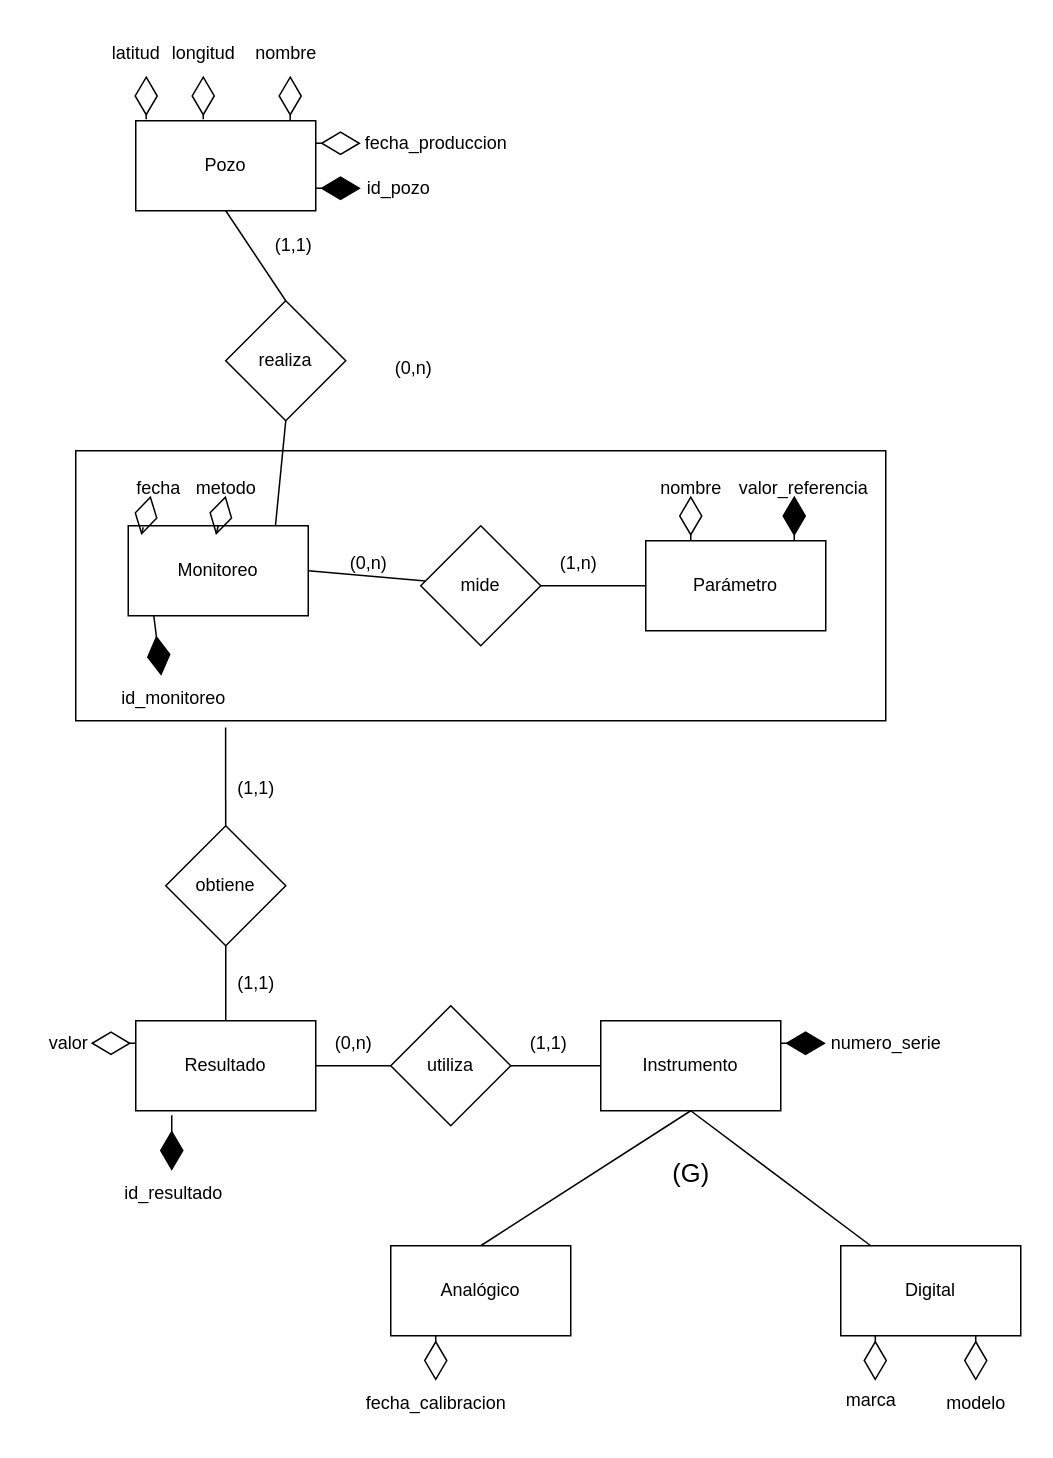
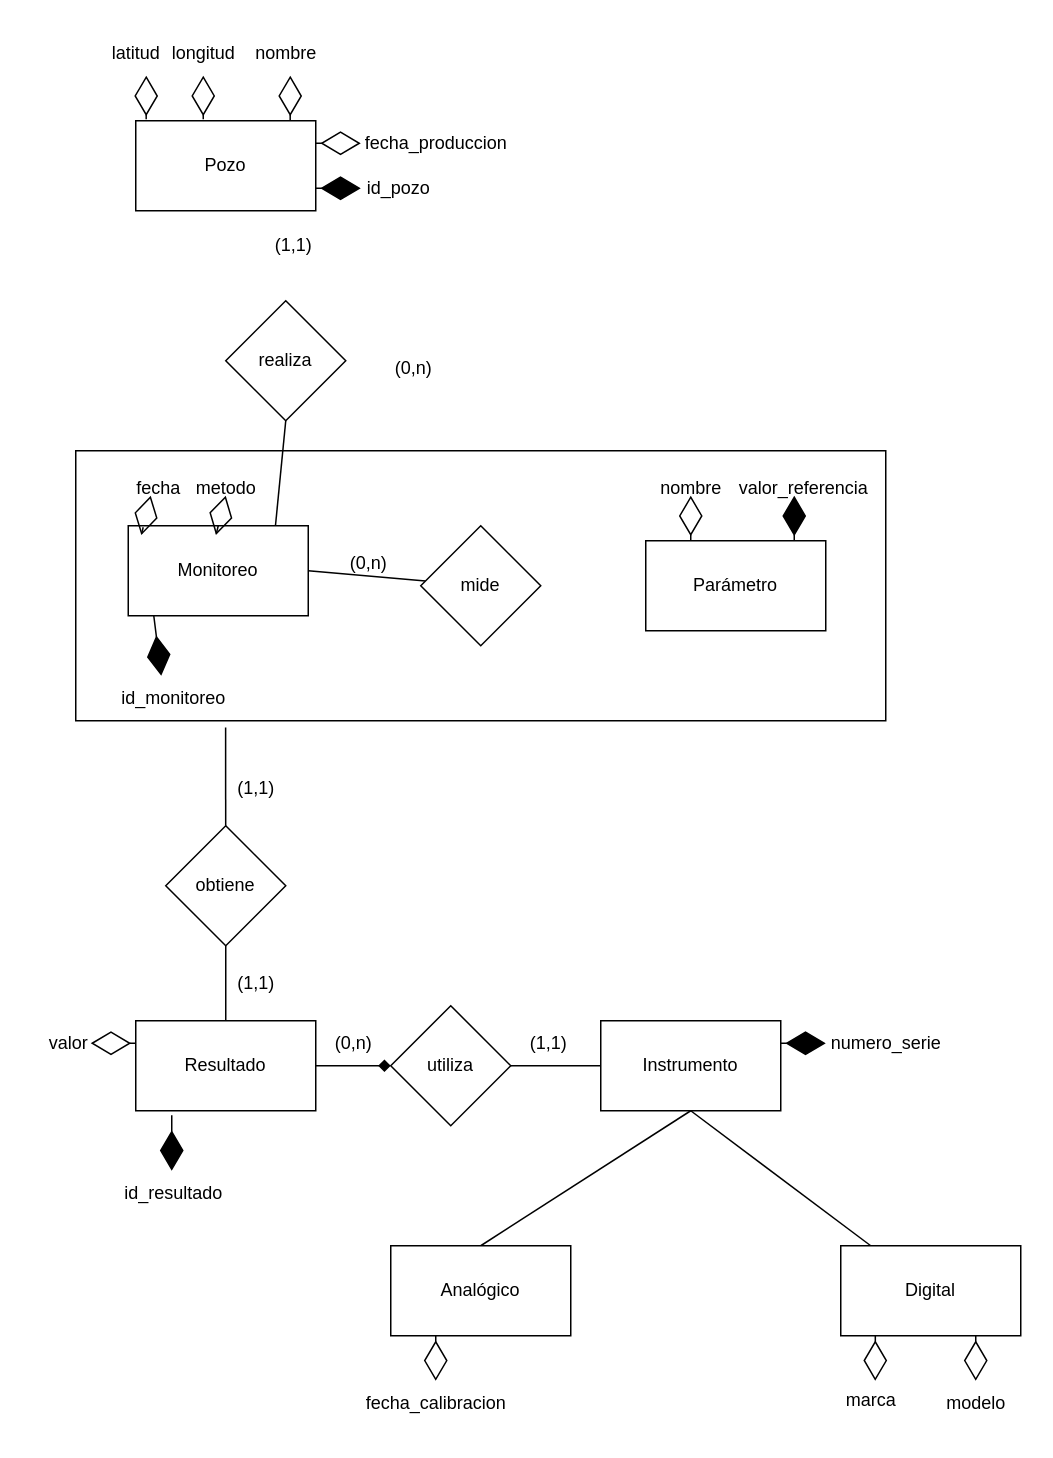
edge "Pozo" -- "realiza": removed
node "(1,n)": removed
edge "mide" -- "Parámetro": removed
edge "Resultado" -- "utiliza": arrowhead none -> diamond
node "(G)": removed
